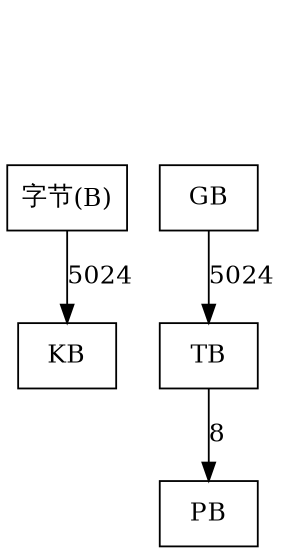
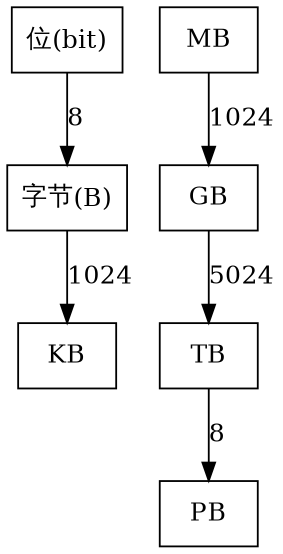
node "位(bit)": added
node "MB": added
edge "字节(B)" -> "KB": label "5024" -> "1024"
